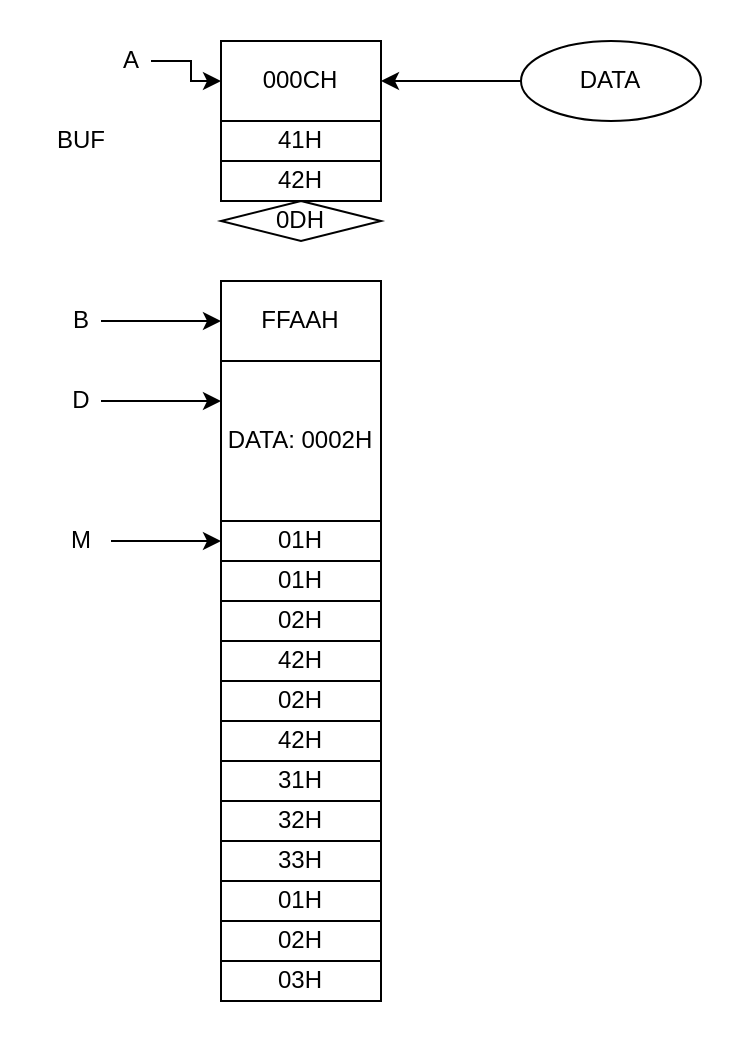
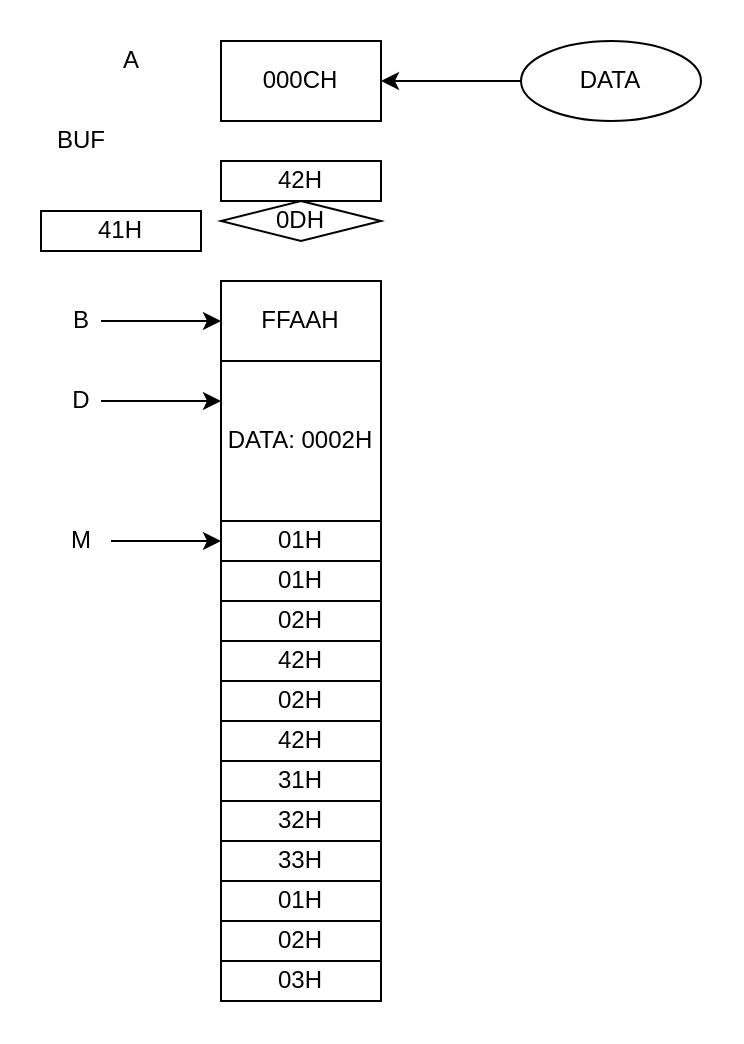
edge "A" -> "000CH": removed
node "41H": moved (301, 141) -> (121, 231)
